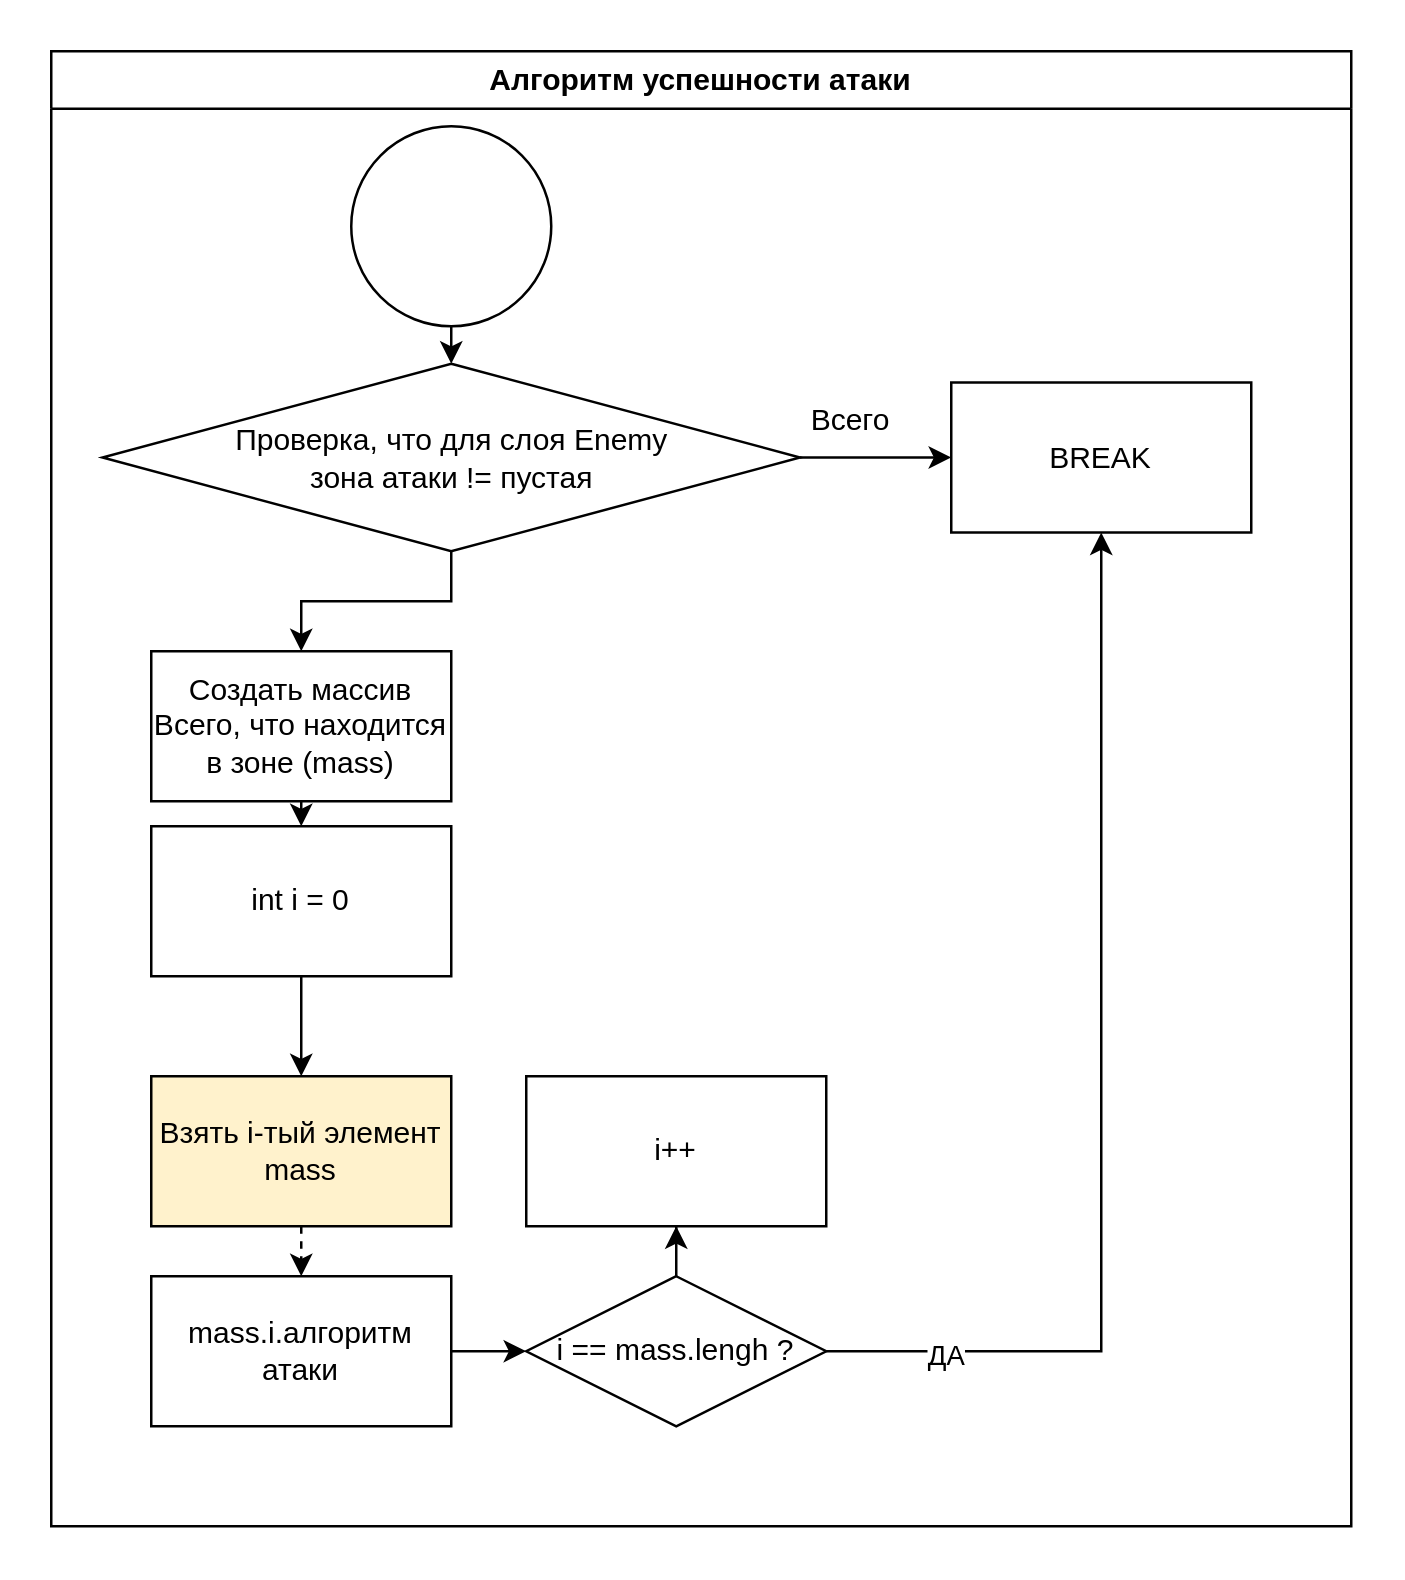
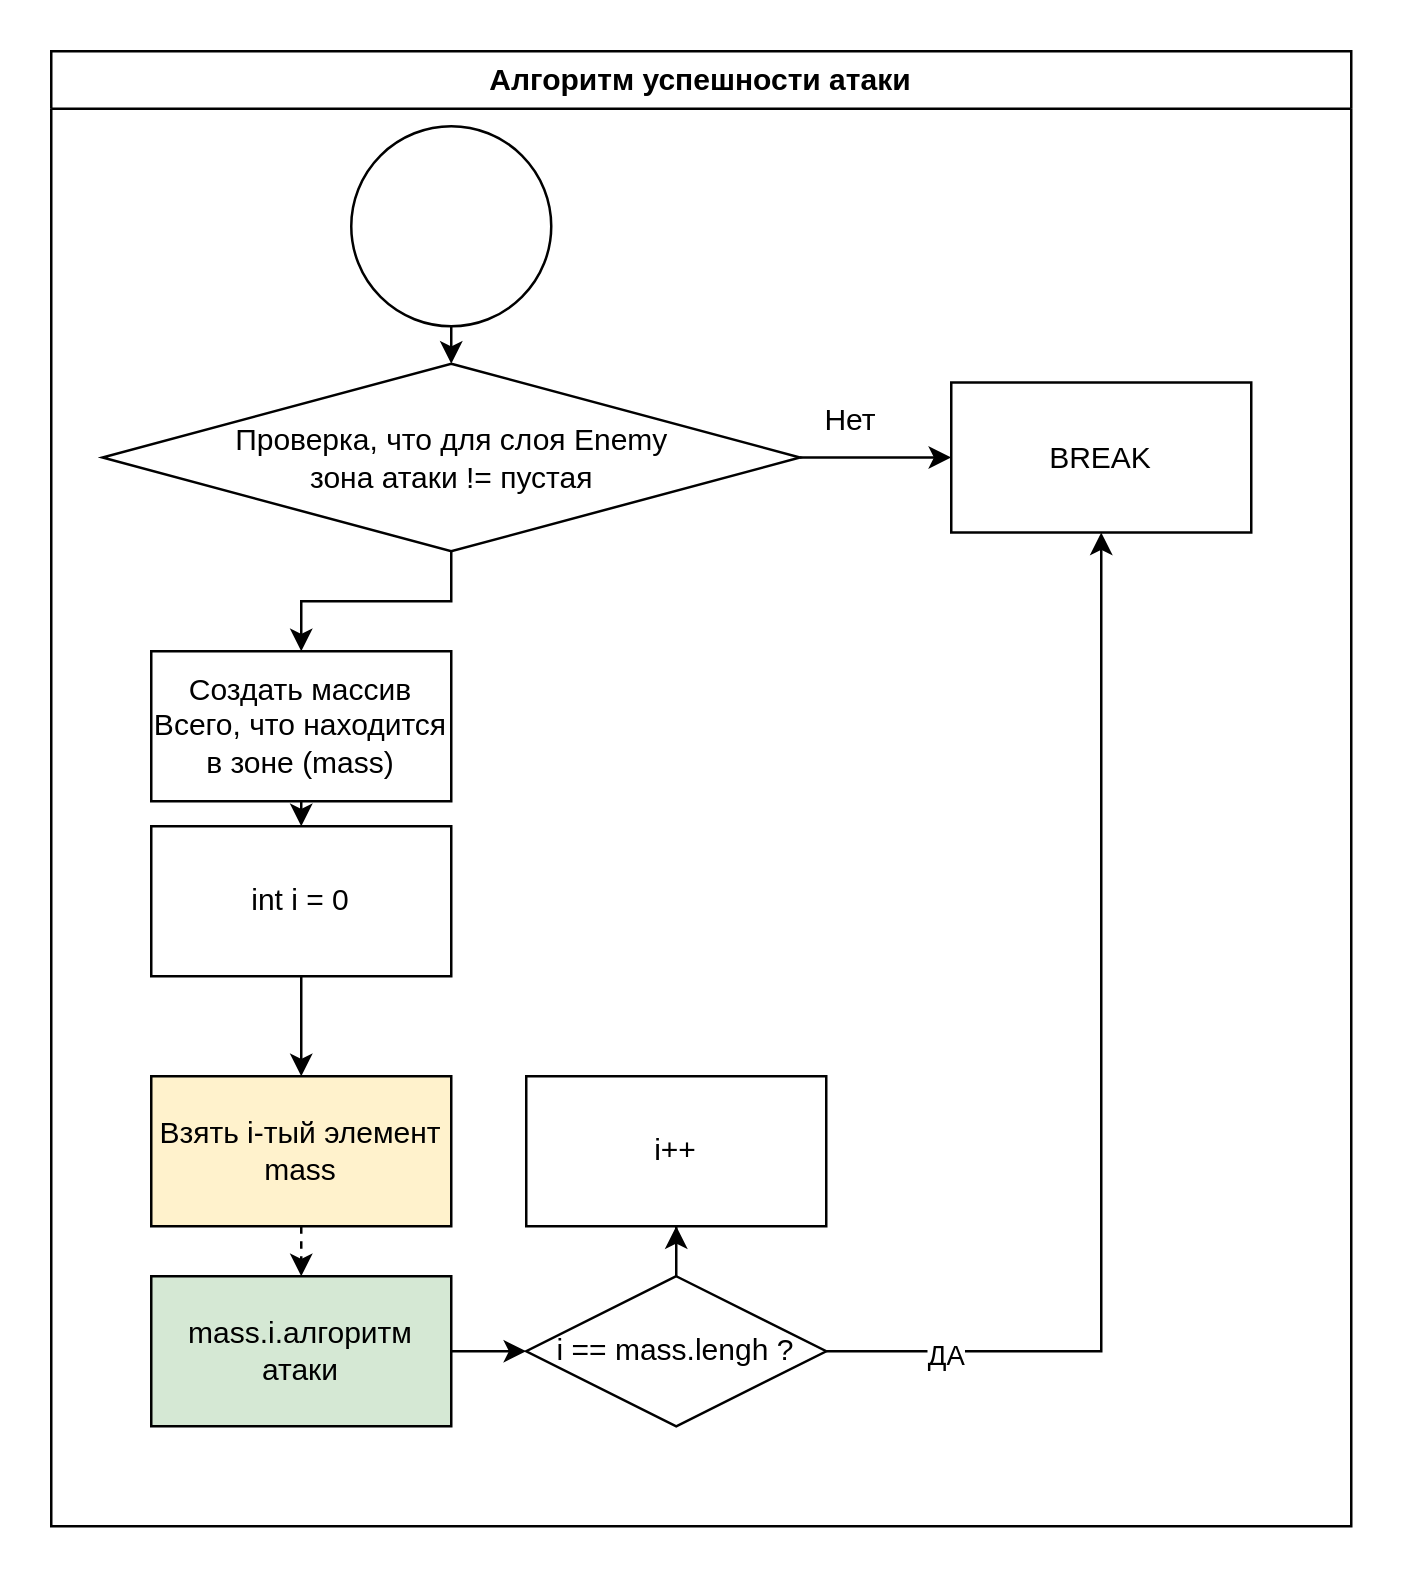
node "Всего": label "Всего" -> "Нет"
node "mass.i.алгоритм атаки": fillcolor #ffffff -> #d5e8d4
